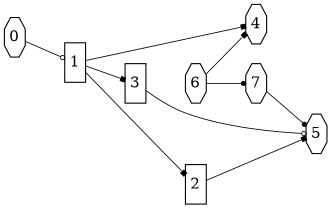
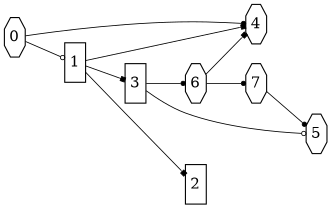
edge "0" -> "4": added
edge "3" -> "6": added
edge "2" -> "5": removed
